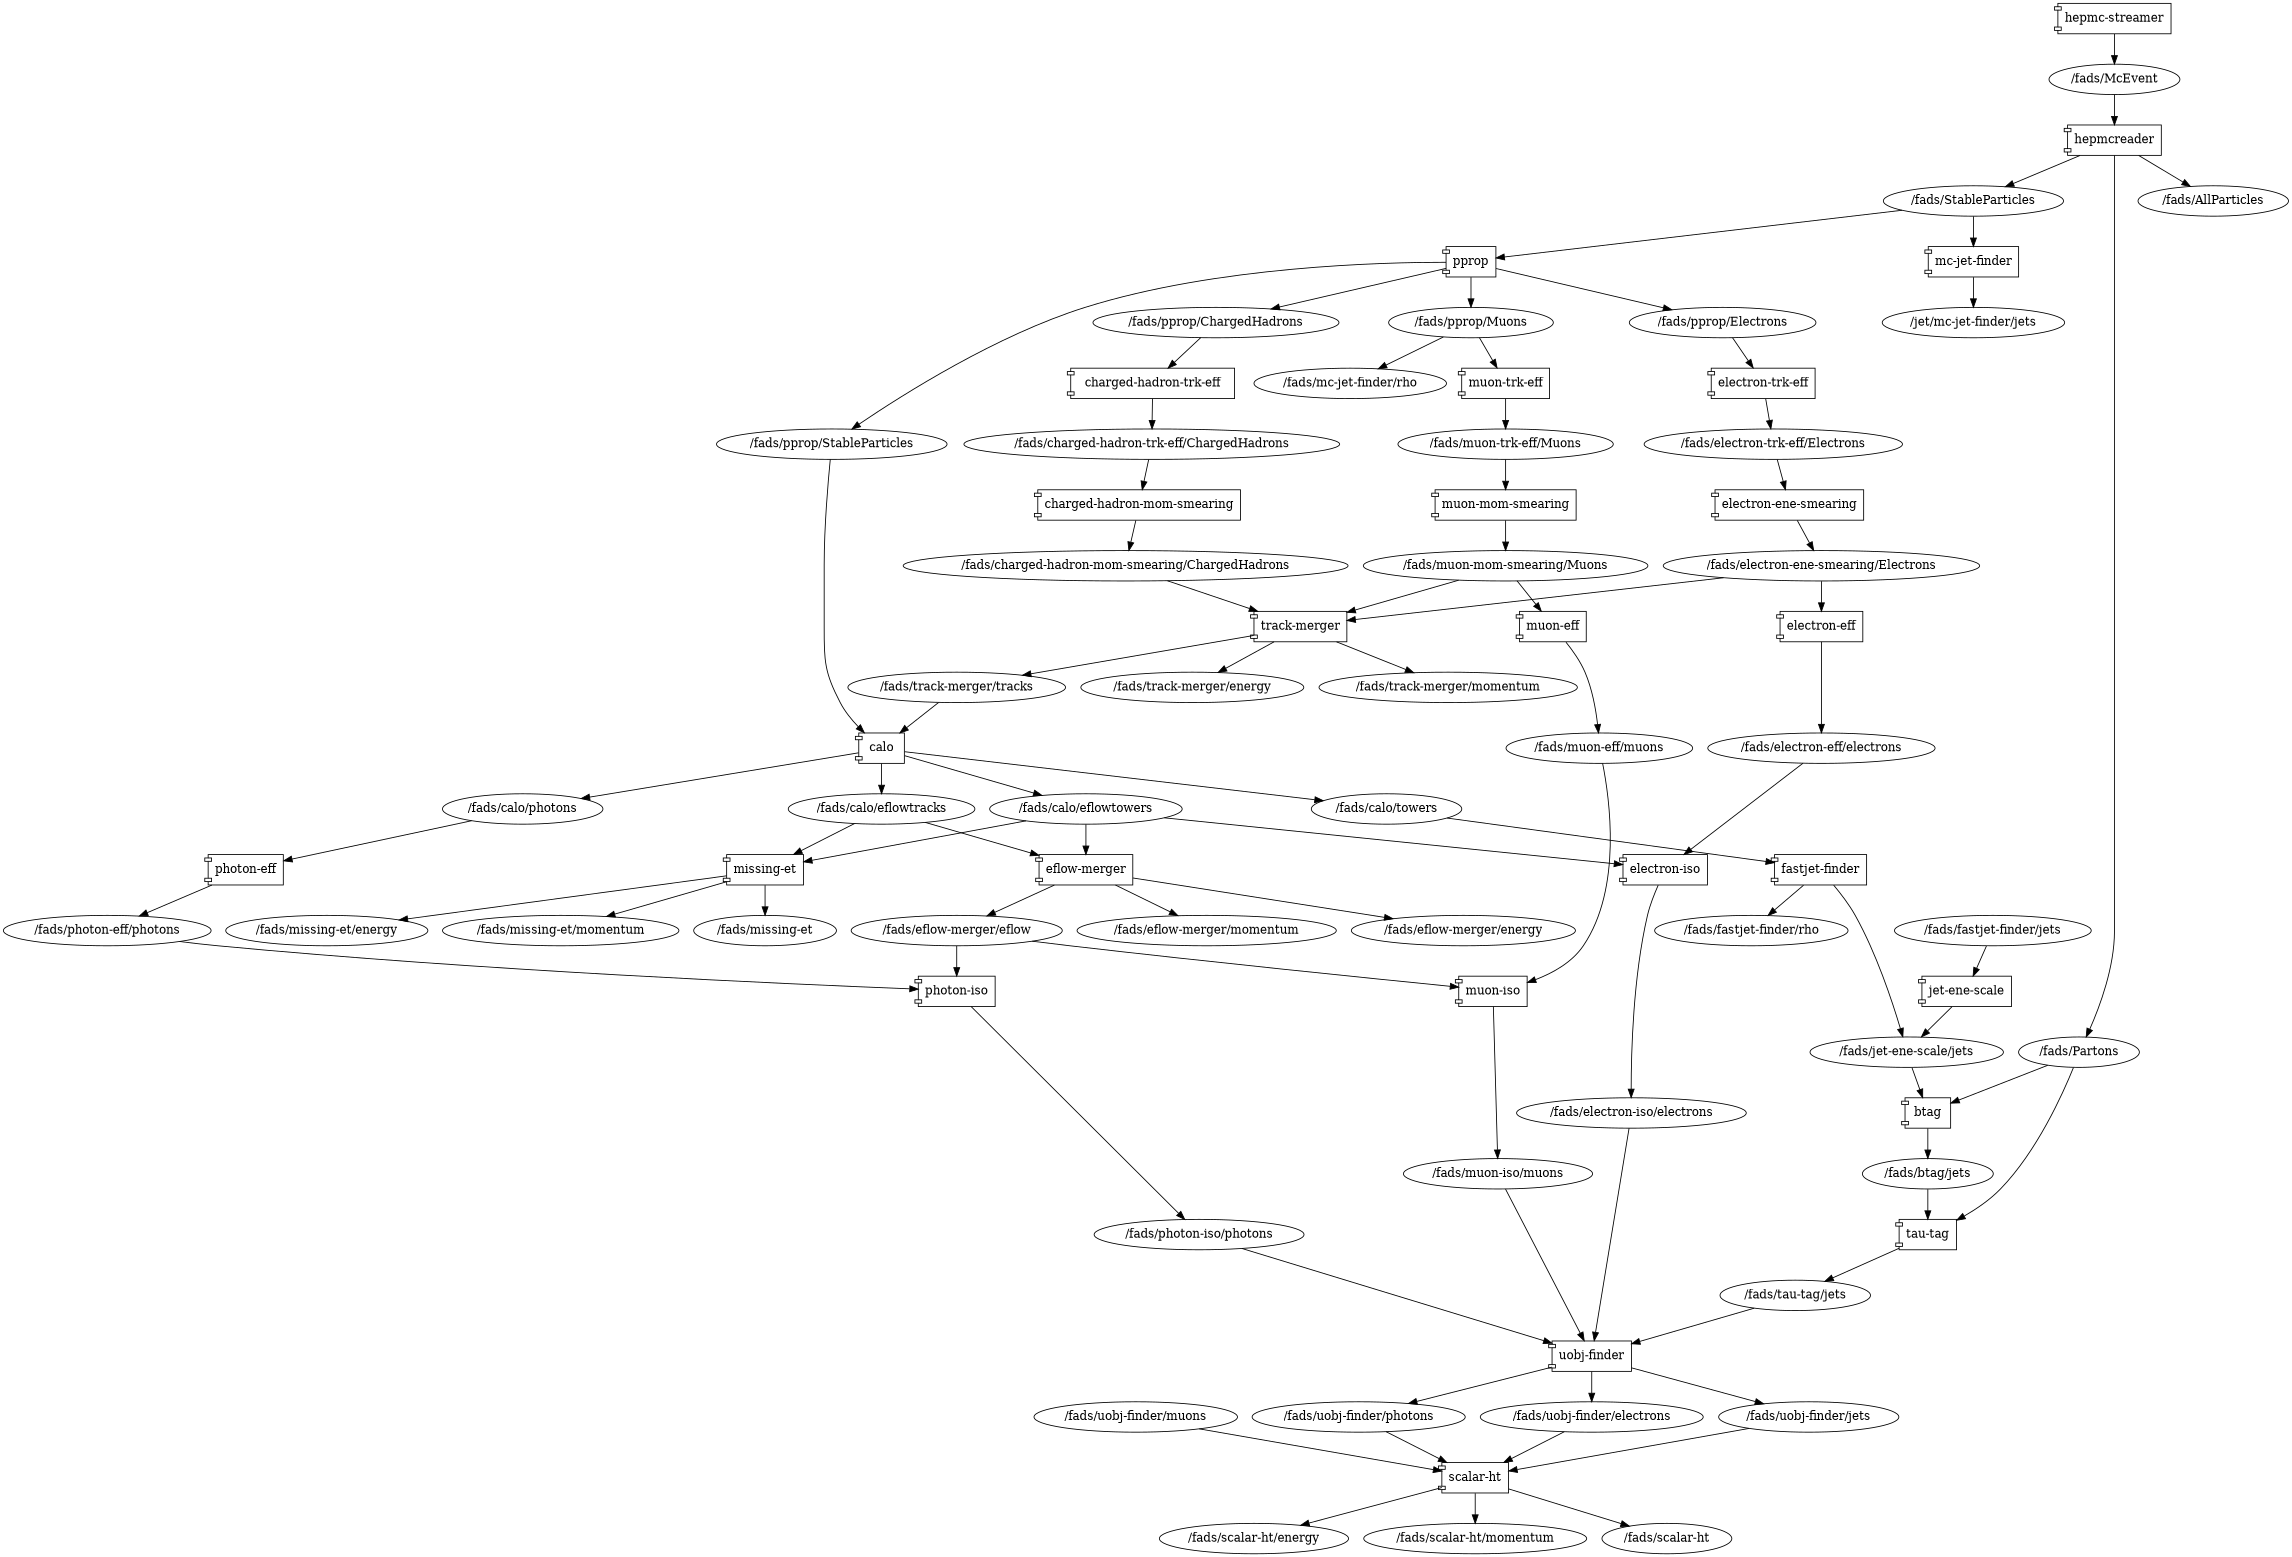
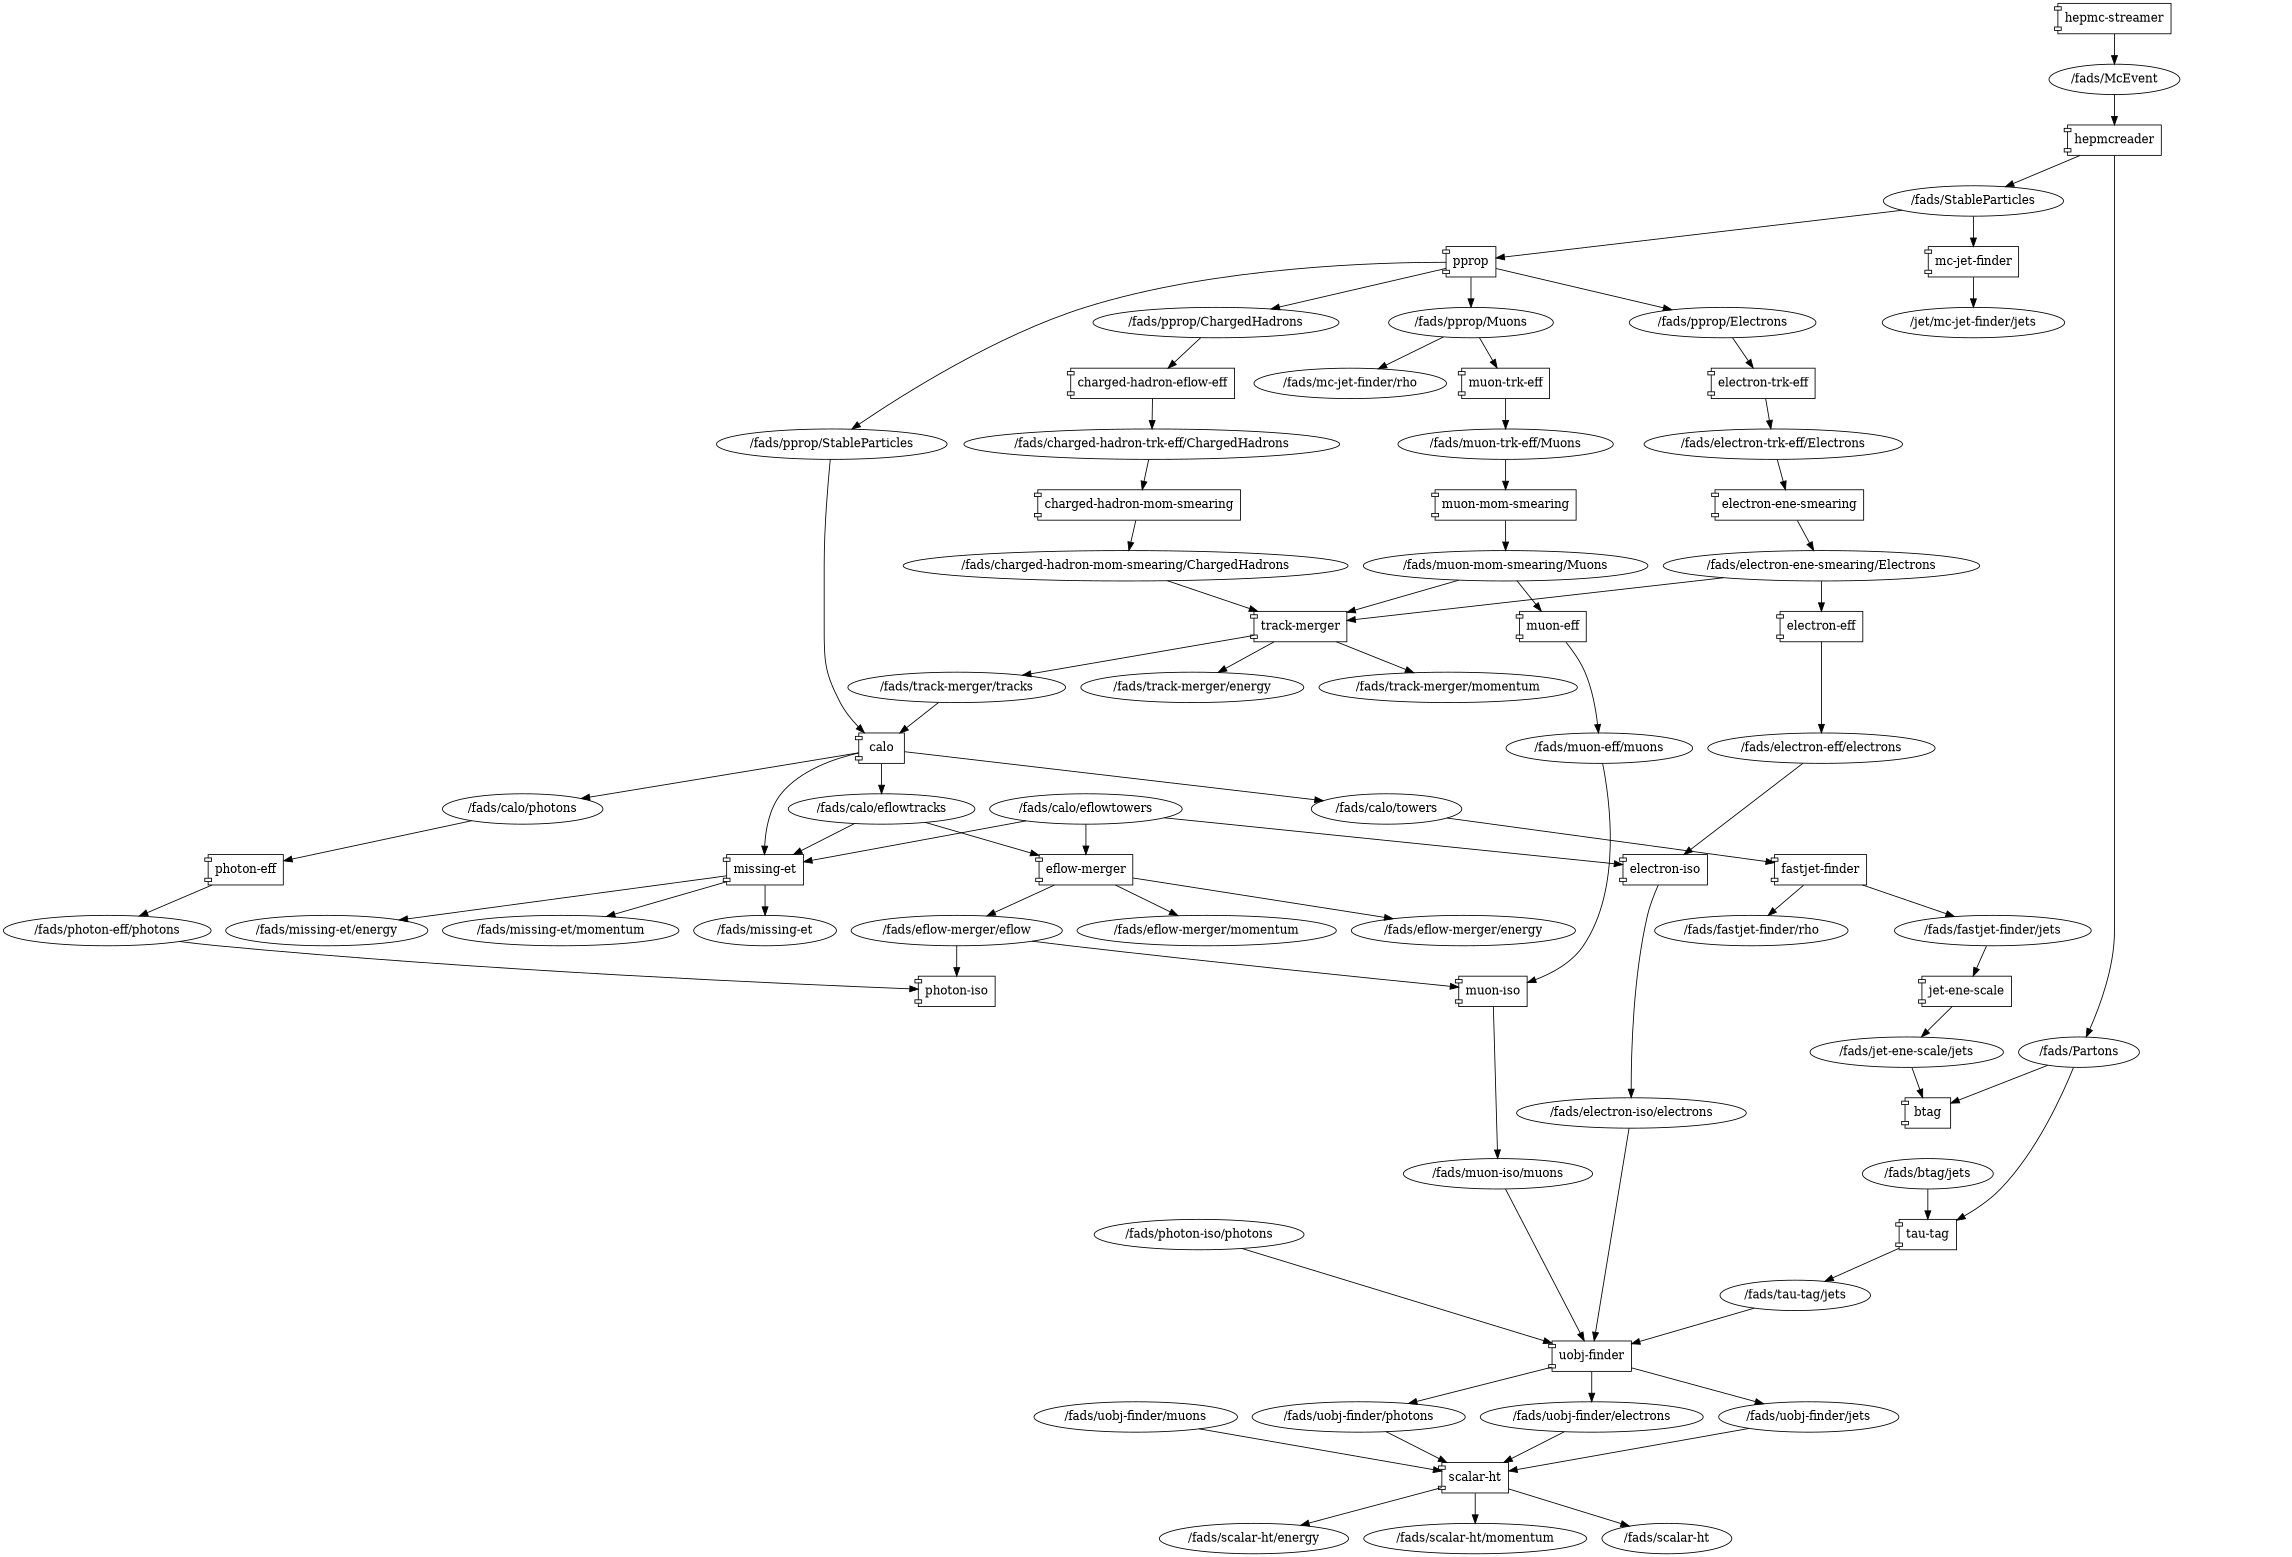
node "/fads/AllParticles": removed
node "charged-hadron-trk-eff": label "charged-hadron-trk-eff" -> "charged-hadron-eflow-eff"
edge "calo" -> "/fads/calo/eflowtowers": now "calo" -> "missing-et"
edge "fastjet-finder" -> "/fads/jet-ene-scale/jets": now "fastjet-finder" -> "/fads/fastjet-finder/jets"
edge "photon-iso" -> "/fads/photon-iso/photons": removed
edge "btag" -> "/fads/btag/jets": removed
